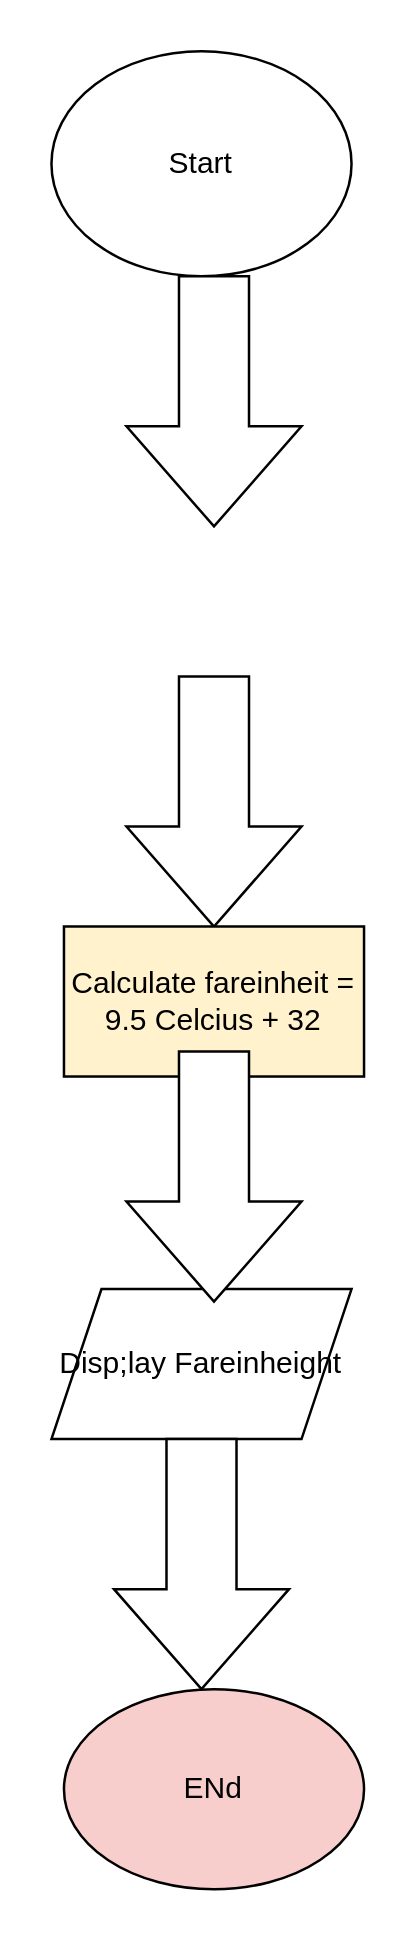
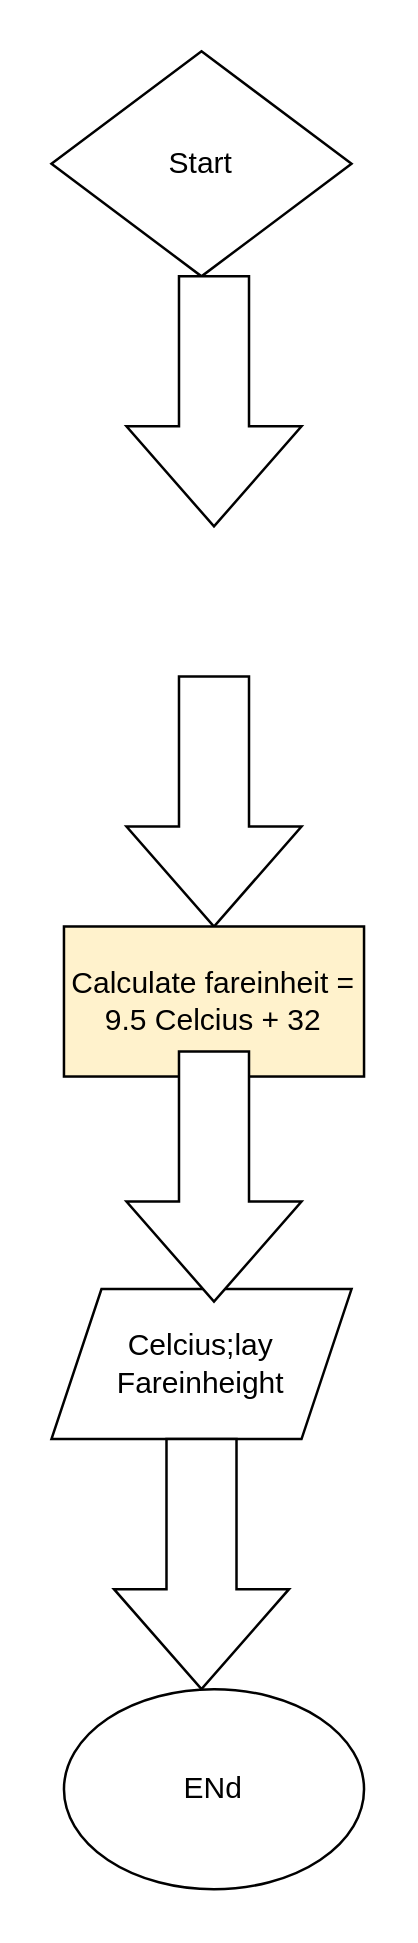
node "Start": shape ellipse -> diamond
node "Disp;lay Fareinheight": label "Disp;lay Fareinheight" -> "Celcius;lay Fareinheight"
node "ENd": fillcolor #f8cecc -> #ffffff
